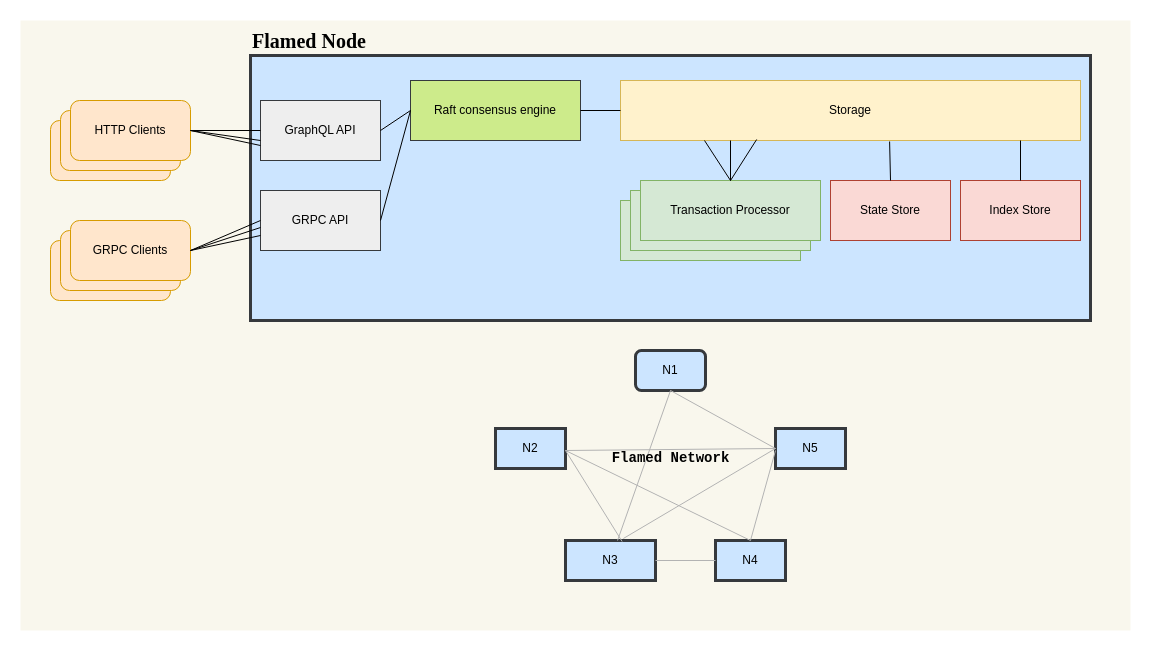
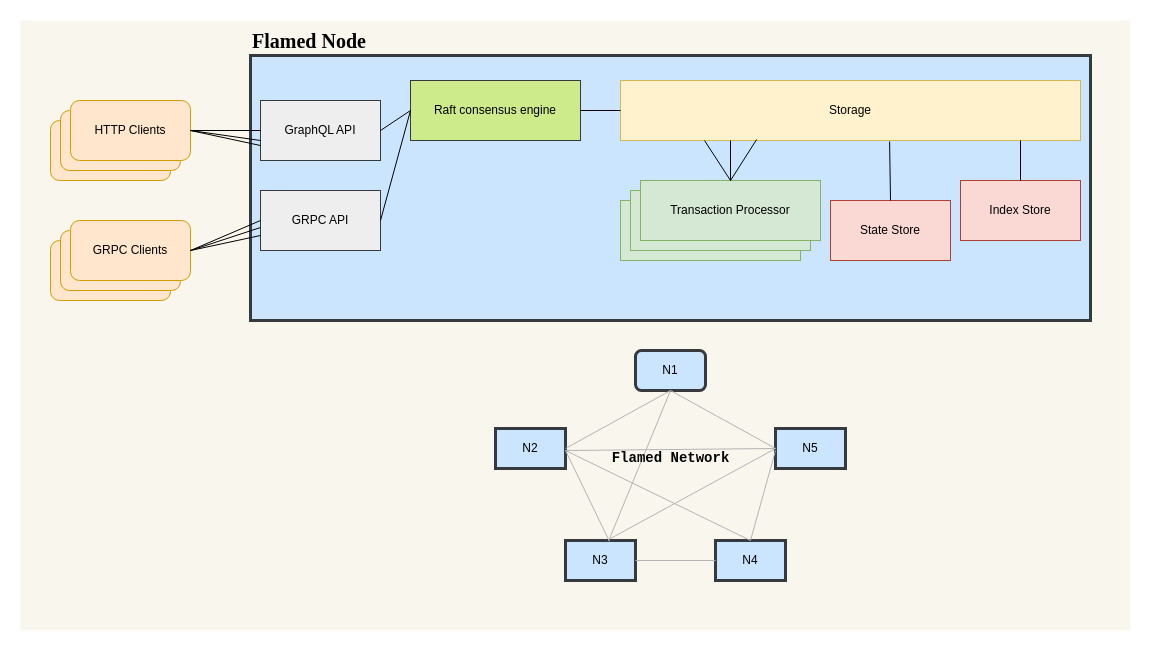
node "State Store": moved (891, 211) -> (891, 231)
edge "N1" -- "N2": added
node "N3": size 90x40 -> 70x40
